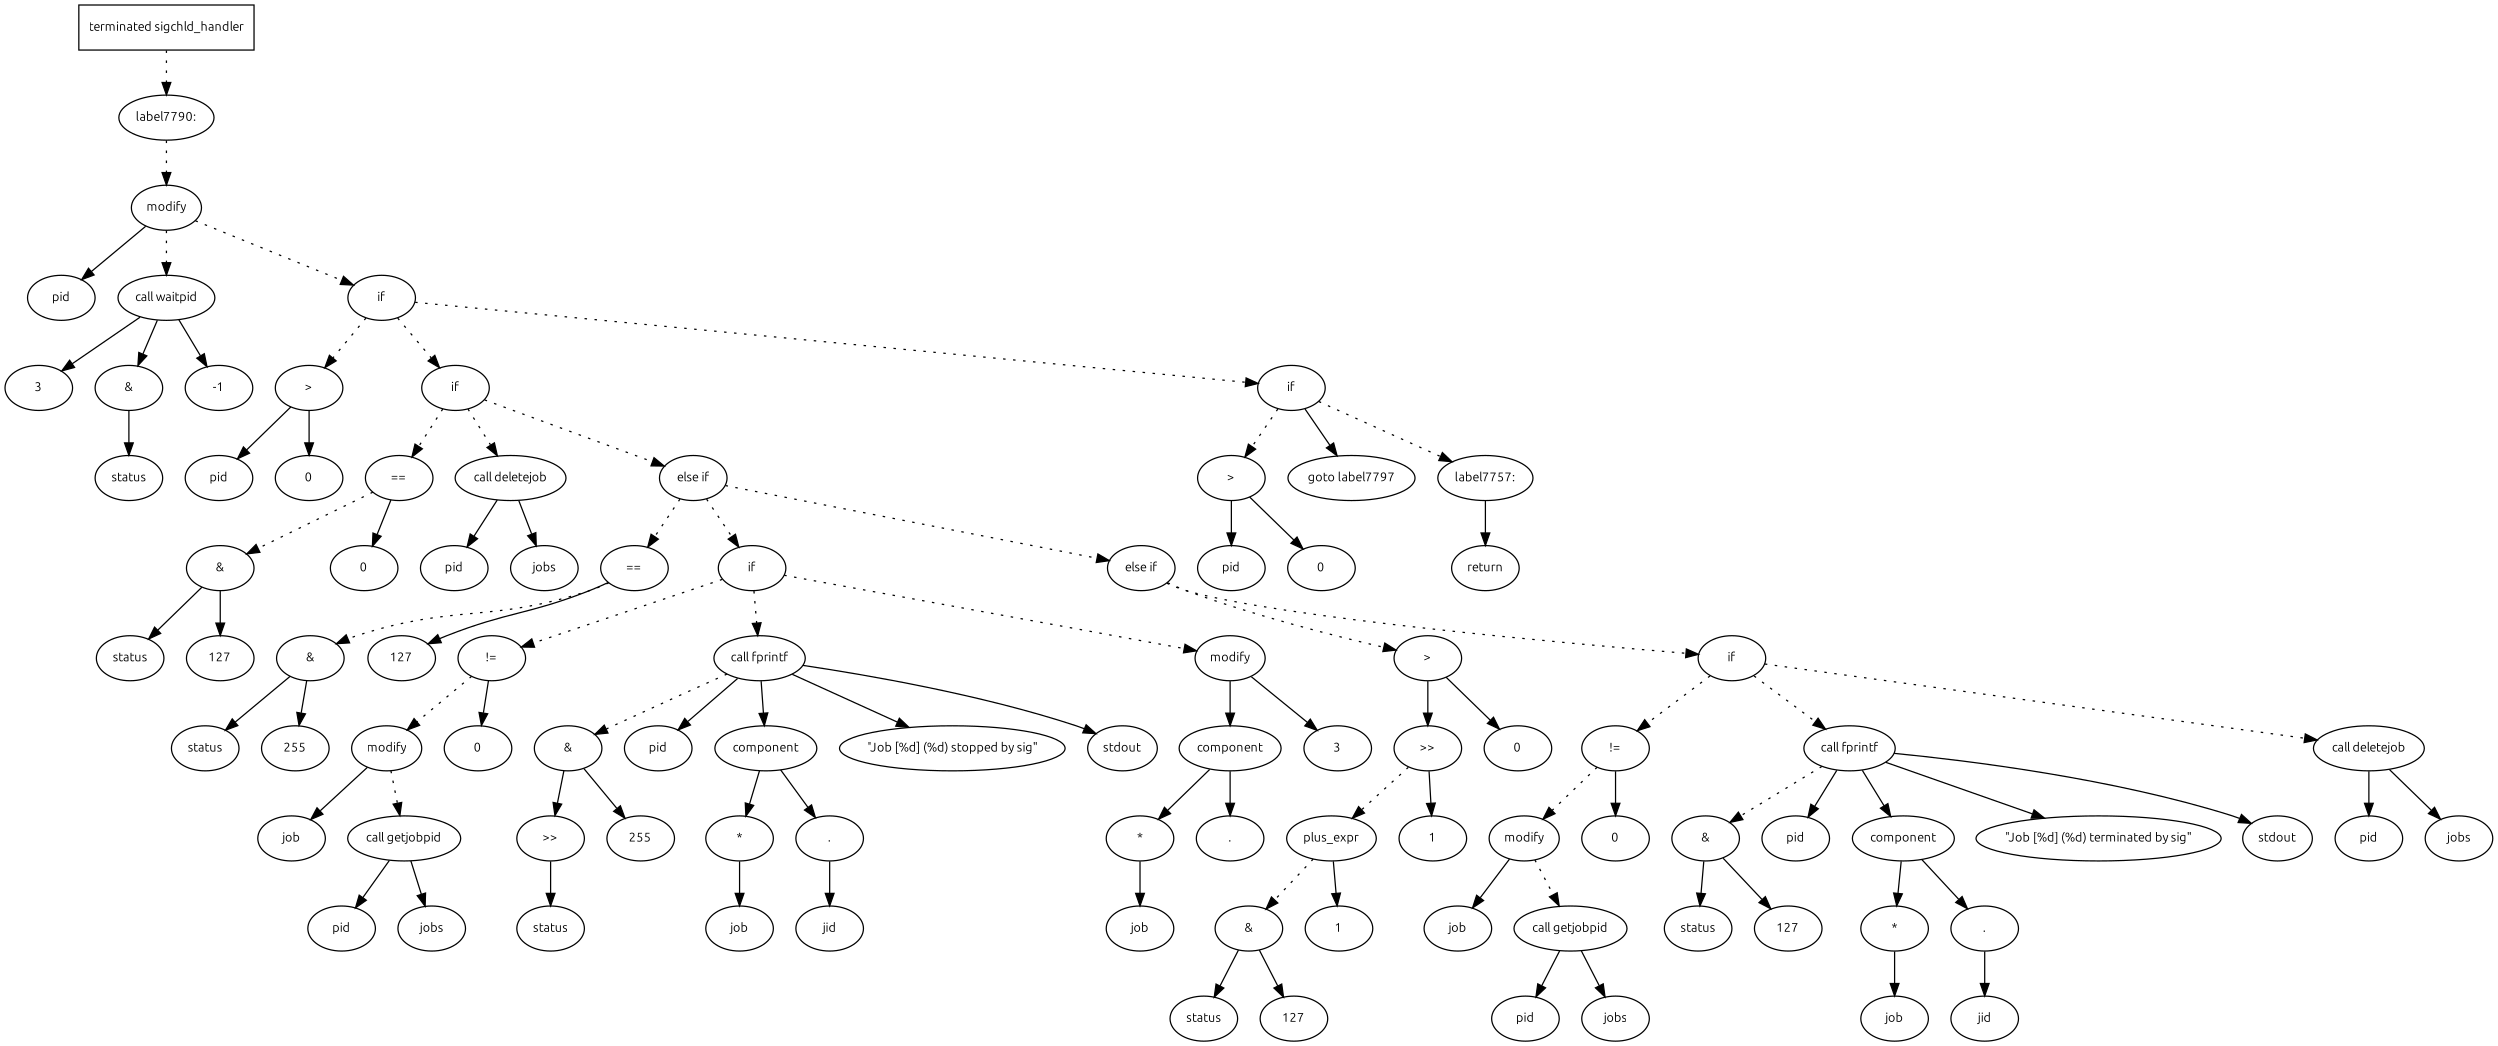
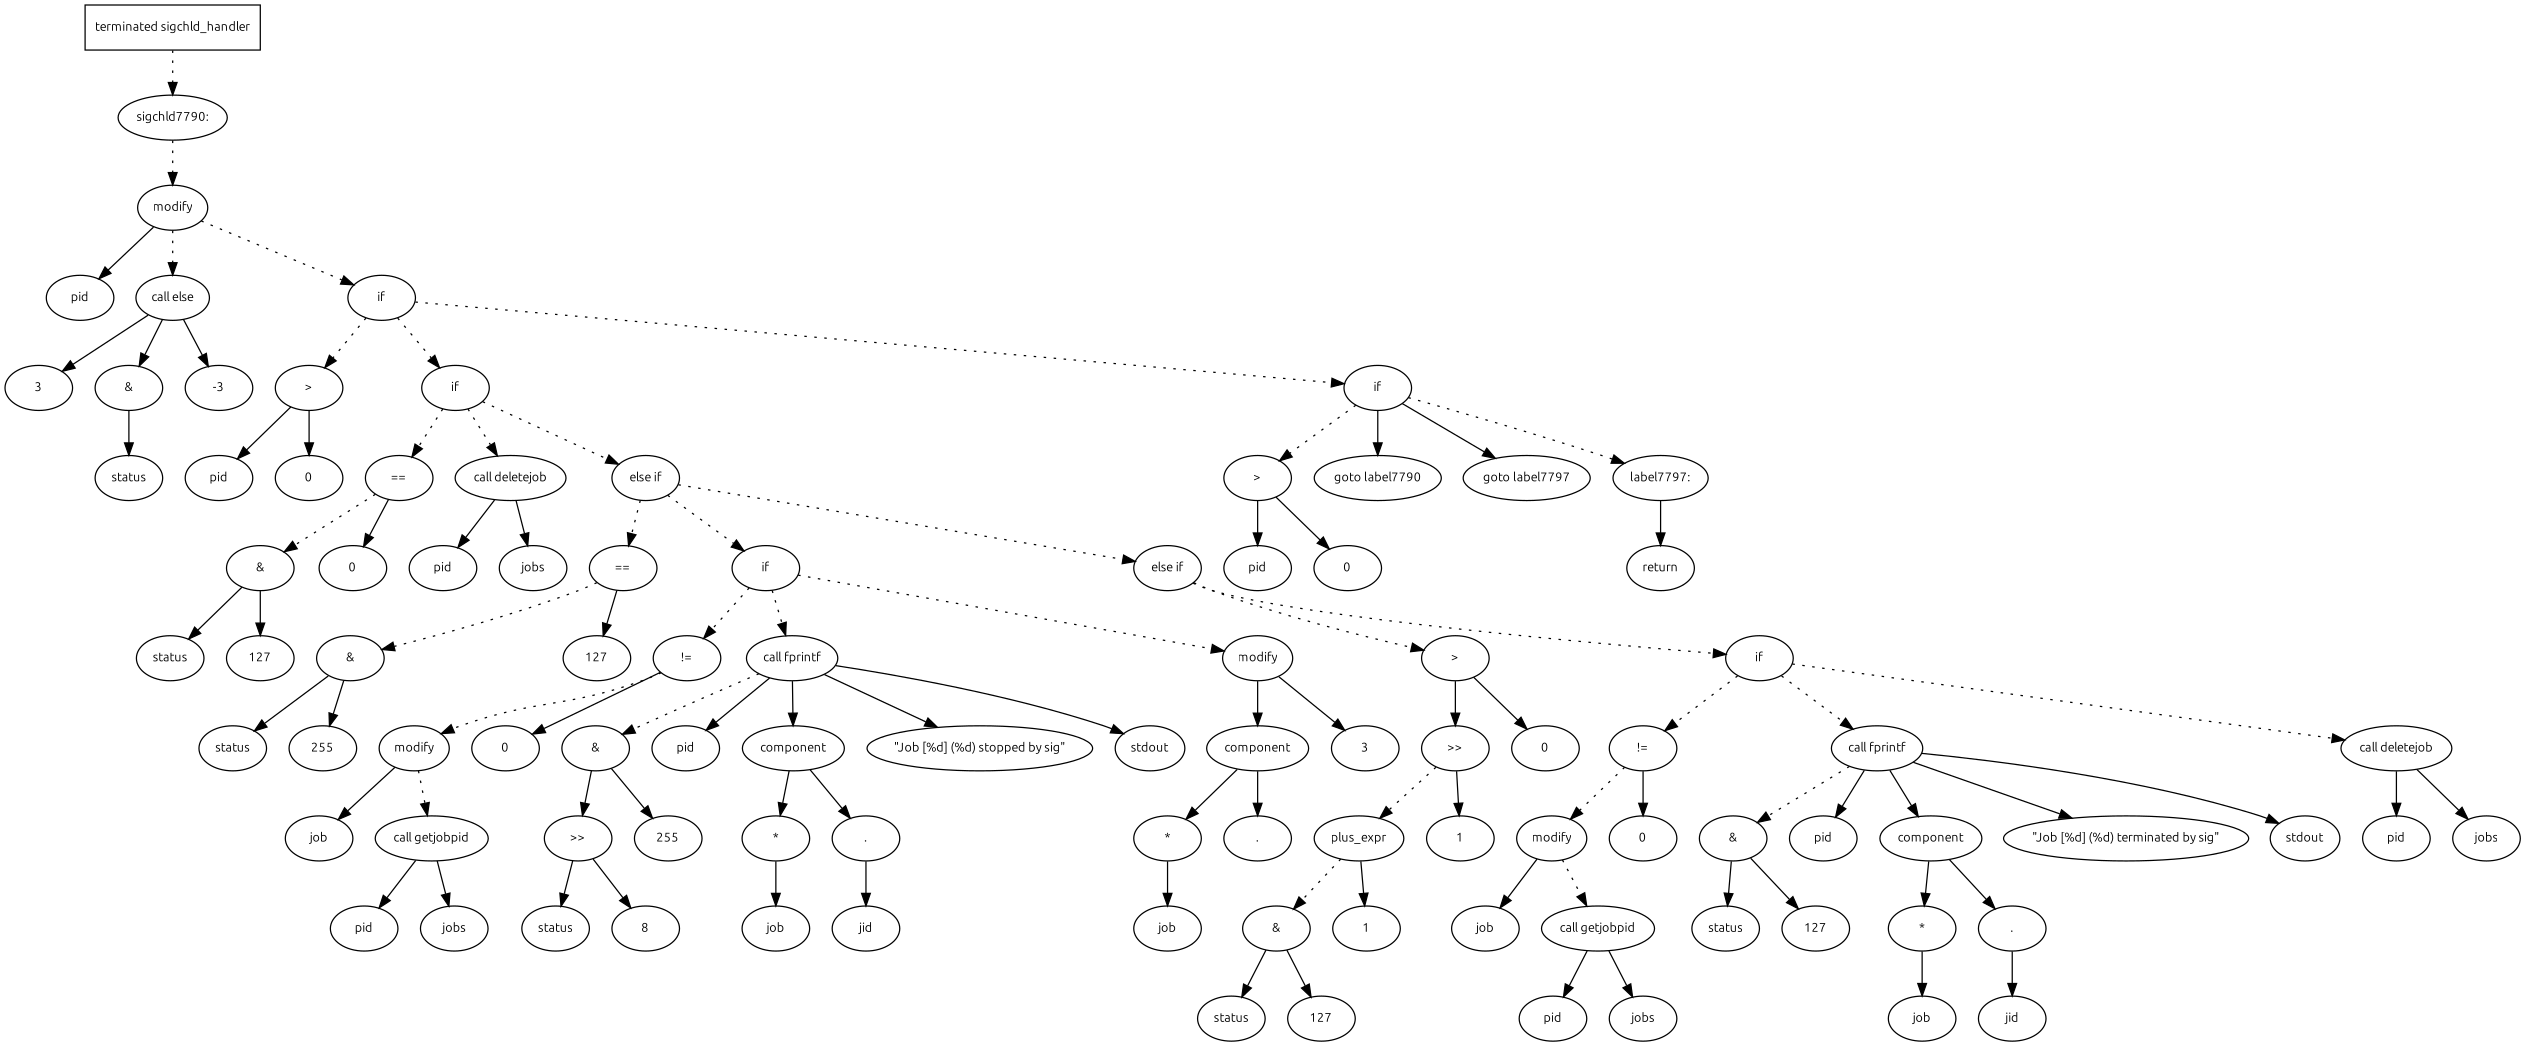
node "label7790:": label "label7790:" -> "sigchld7790:"
node "call waitpid": label "call waitpid" -> "call else"
node "-1": label "-1" -> "-3"
node "goto label7790": added
node "label7757:": label "label7757:" -> "label7797:"
node "8": added
